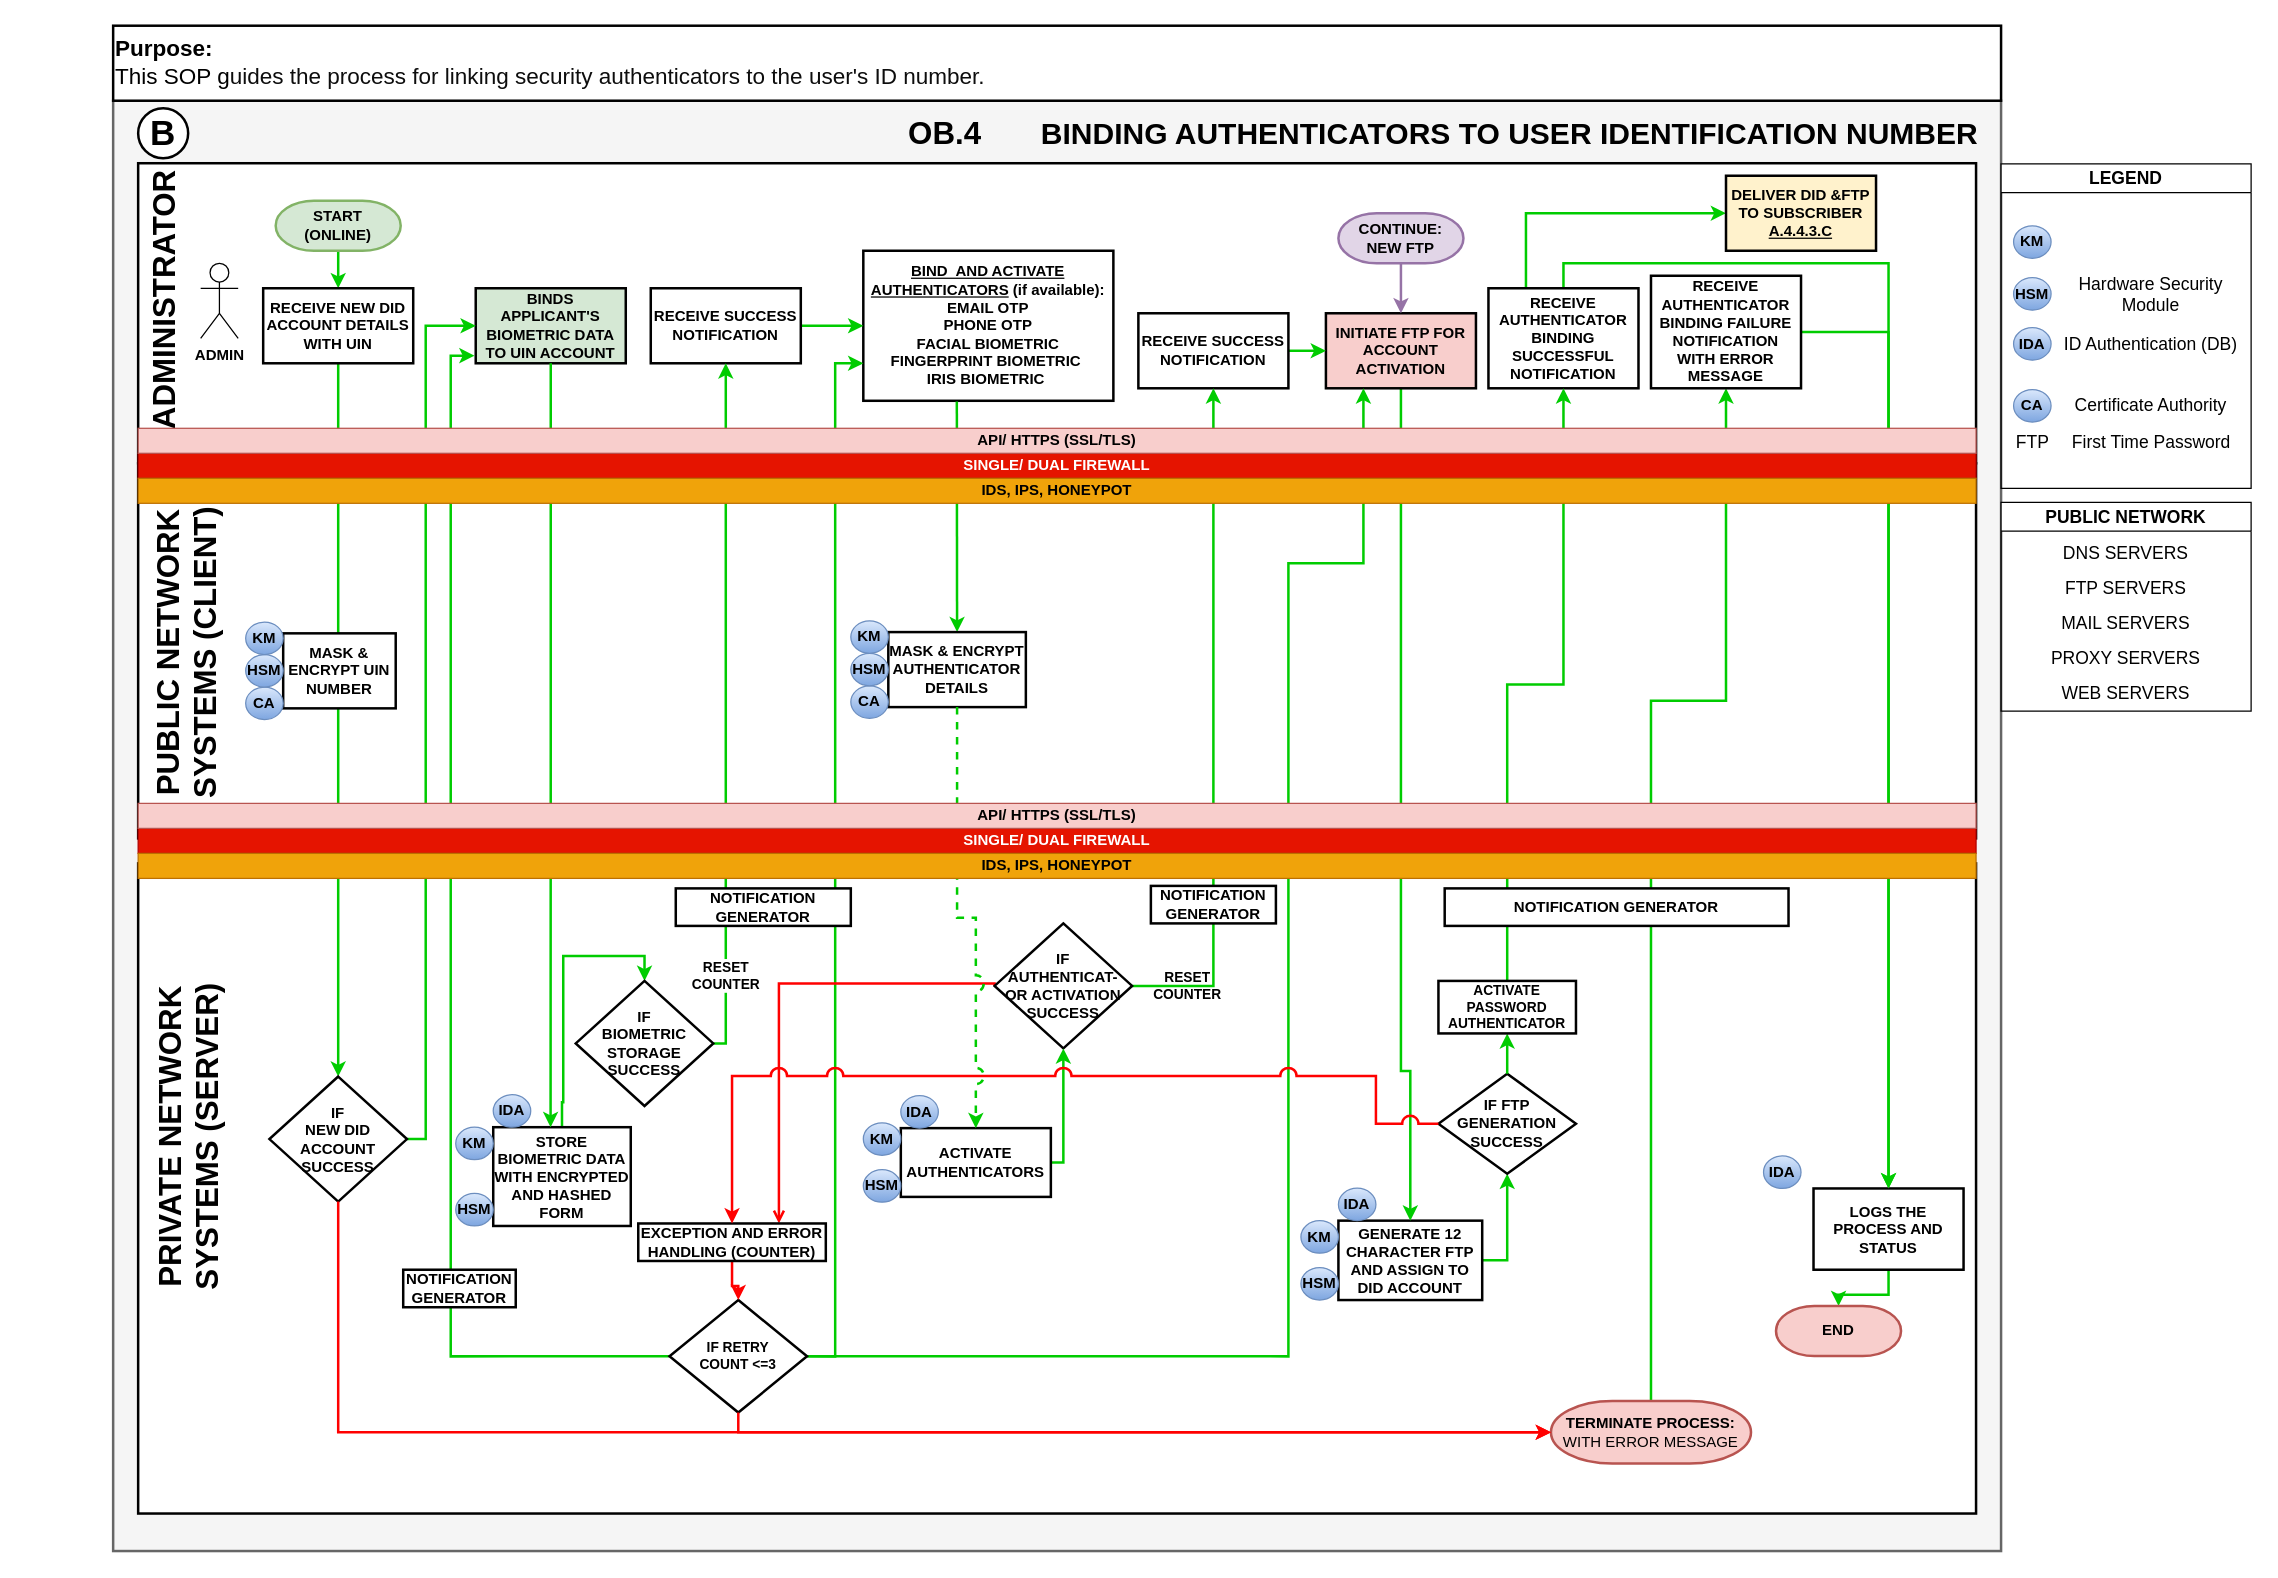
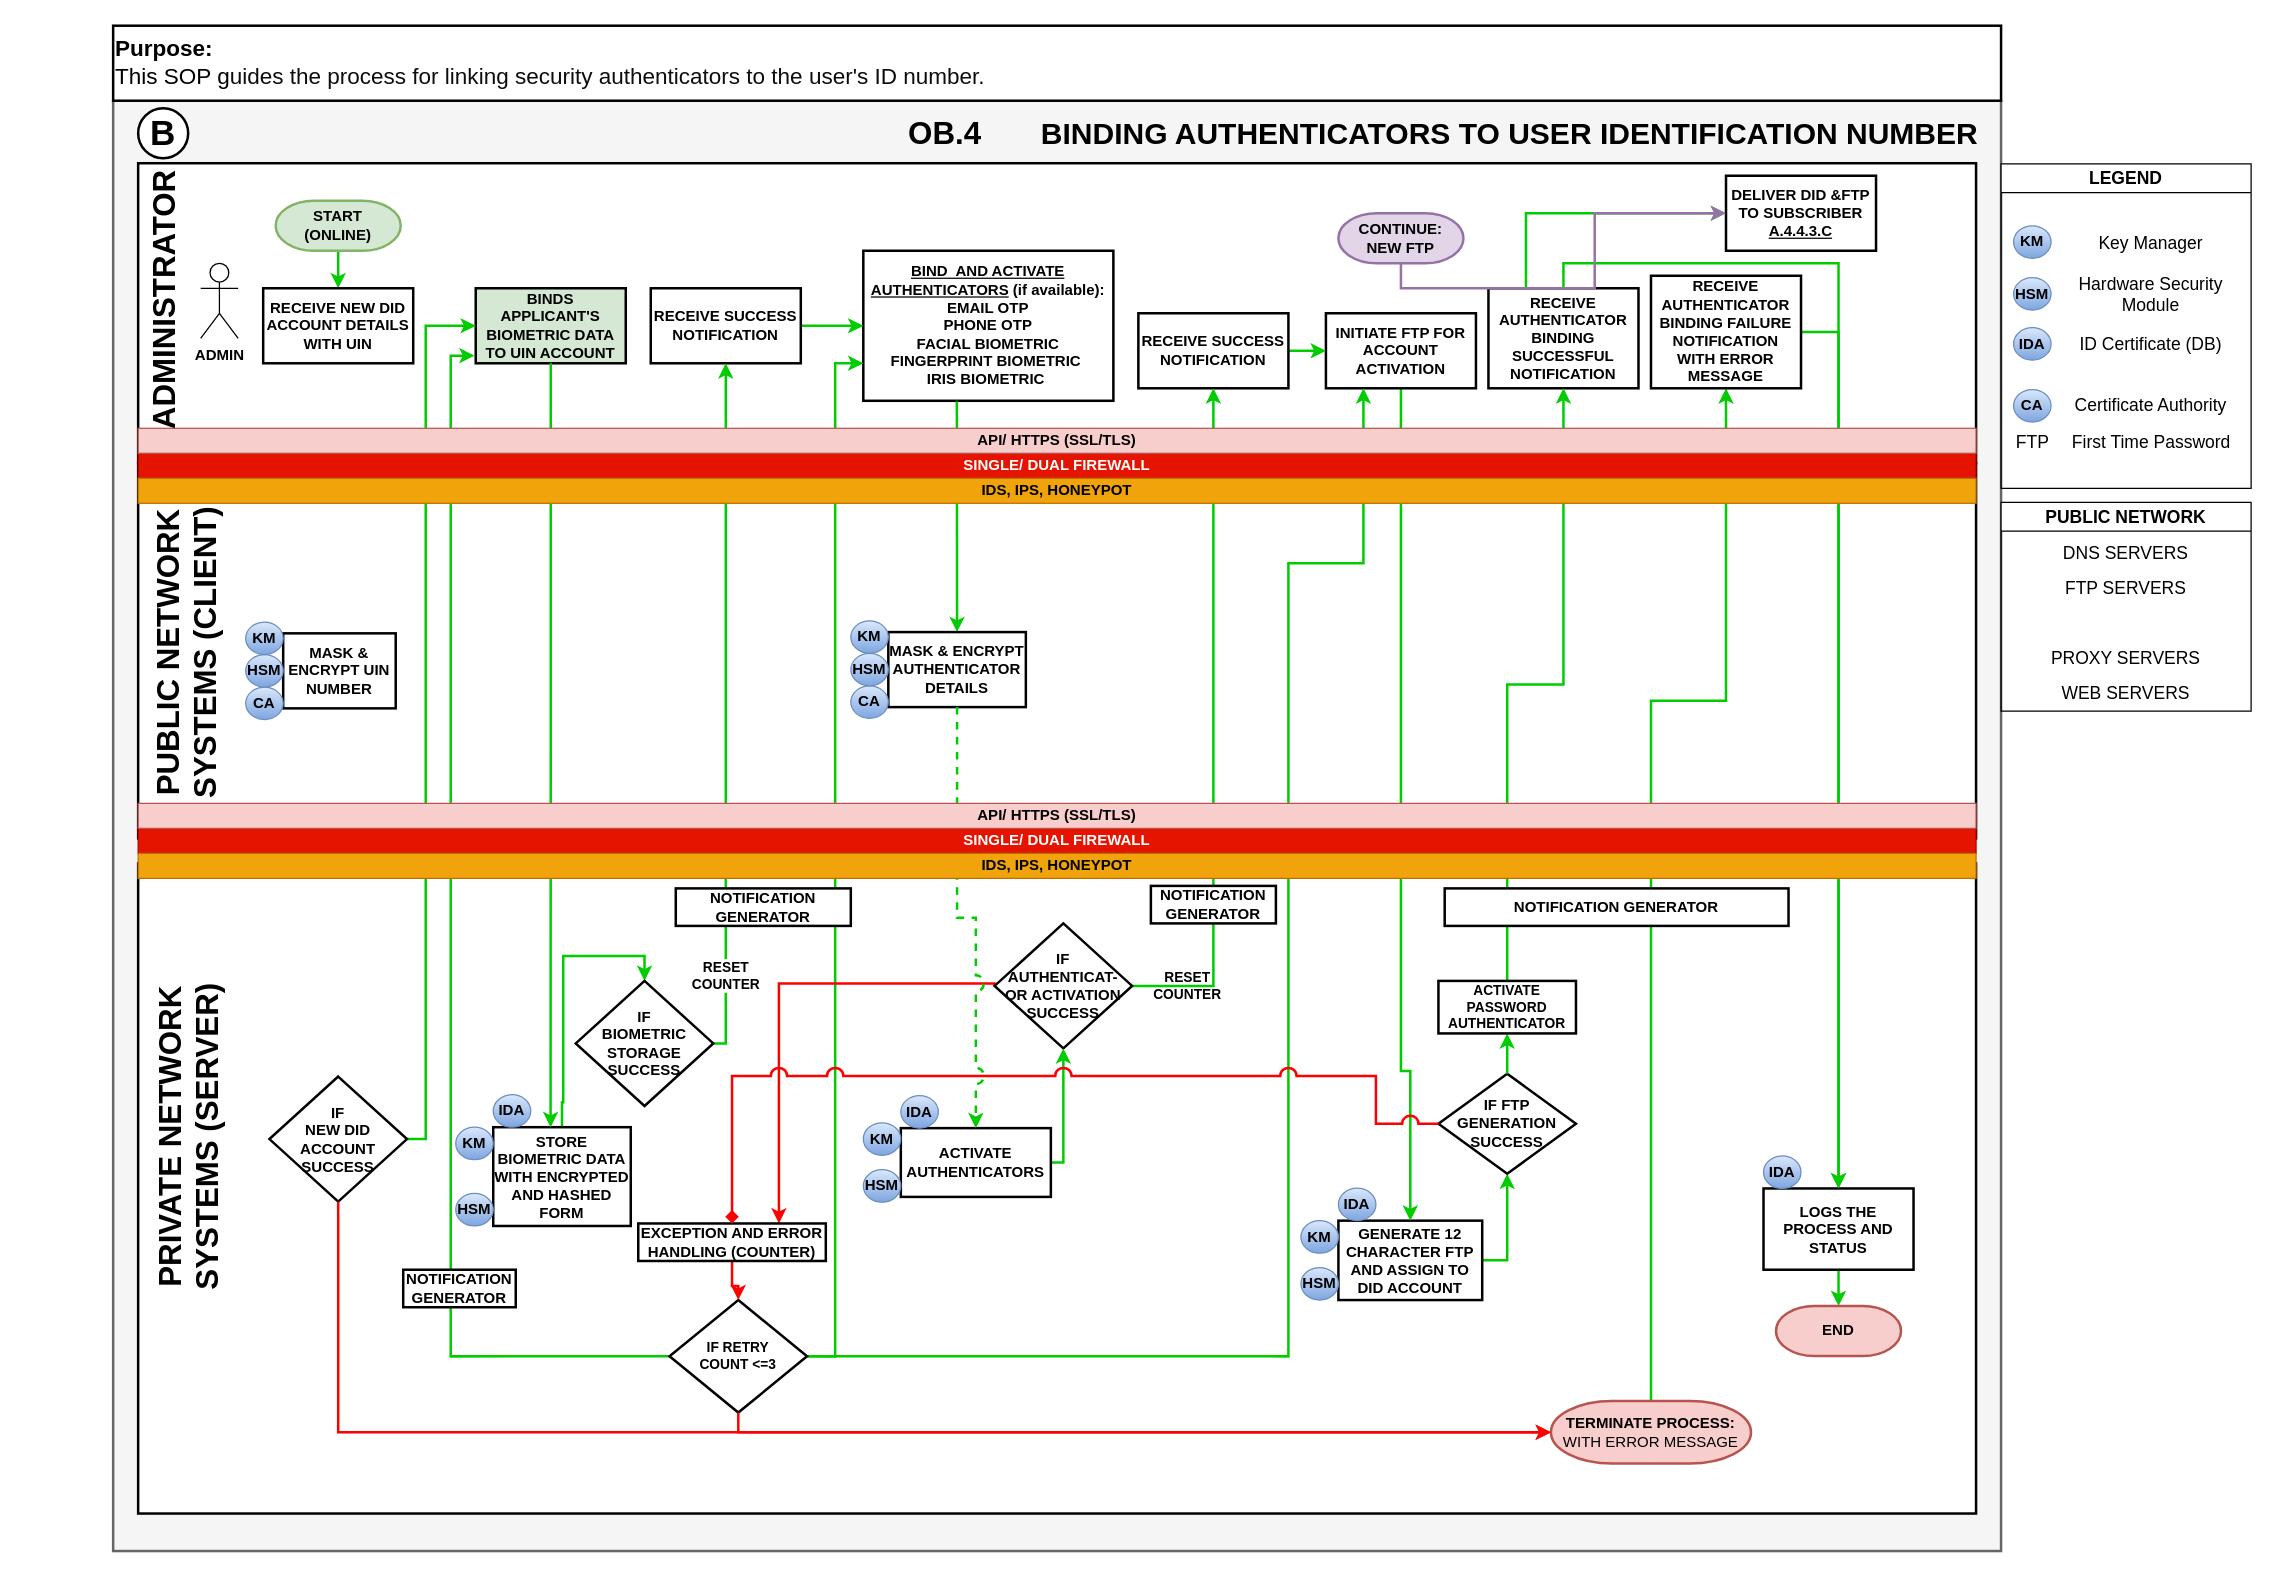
node "DELIVER DID &FTP TO SUBSCRIBER A.4.4.3.C": fillcolor #fff2cc -> #ffffff
node "Key Manager": added
edge "CONTINUE: NEW FTP" -> "INITIATE FTP FOR ACCOUNT ACTIVATION": now "CONTINUE: NEW FTP" -> "DELIVER DID &FTP TO SUBSCRIBER A.4.4.3.C"
node "ID Authentication (DB)": label "ID Authentication (DB)" -> "ID Certificate (DB)"
node "INITIATE FTP FOR ACCOUNT ACTIVATION": fillcolor #f8cecc -> #ffffff
node "MAIL SERVERS": removed
edge "RECEIVE NEW DID ACCOUNT DETAILS WITH UIN" -> "IF NEW DID ACCOUNT SUCCESS": removed
edge "IF FTP GENERATION SUCCESS" -> "EXCEPTION AND ERROR HANDLING (COUNTER)": arrowhead classic -> diamond
edge "IF AUTHENTICAT- OR ACTIVATION SUCCESS" -> "EXCEPTION AND ERROR HANDLING (COUNTER)": arrowhead open -> classic
node "LOGS THE PROCESS AND STATUS": moved (1888, 1229) -> (1838, 1229)
